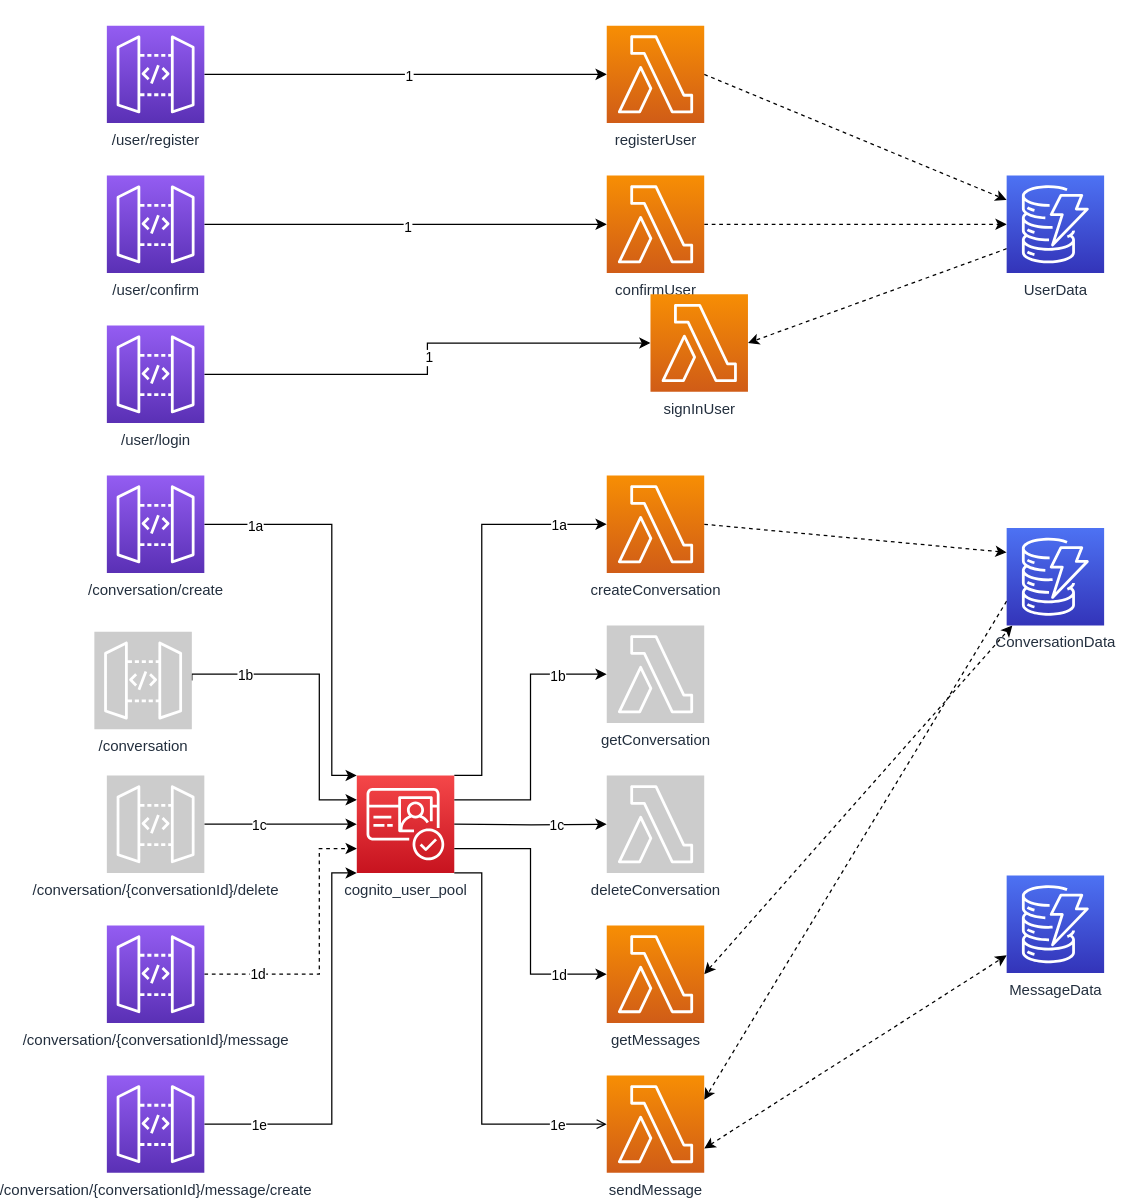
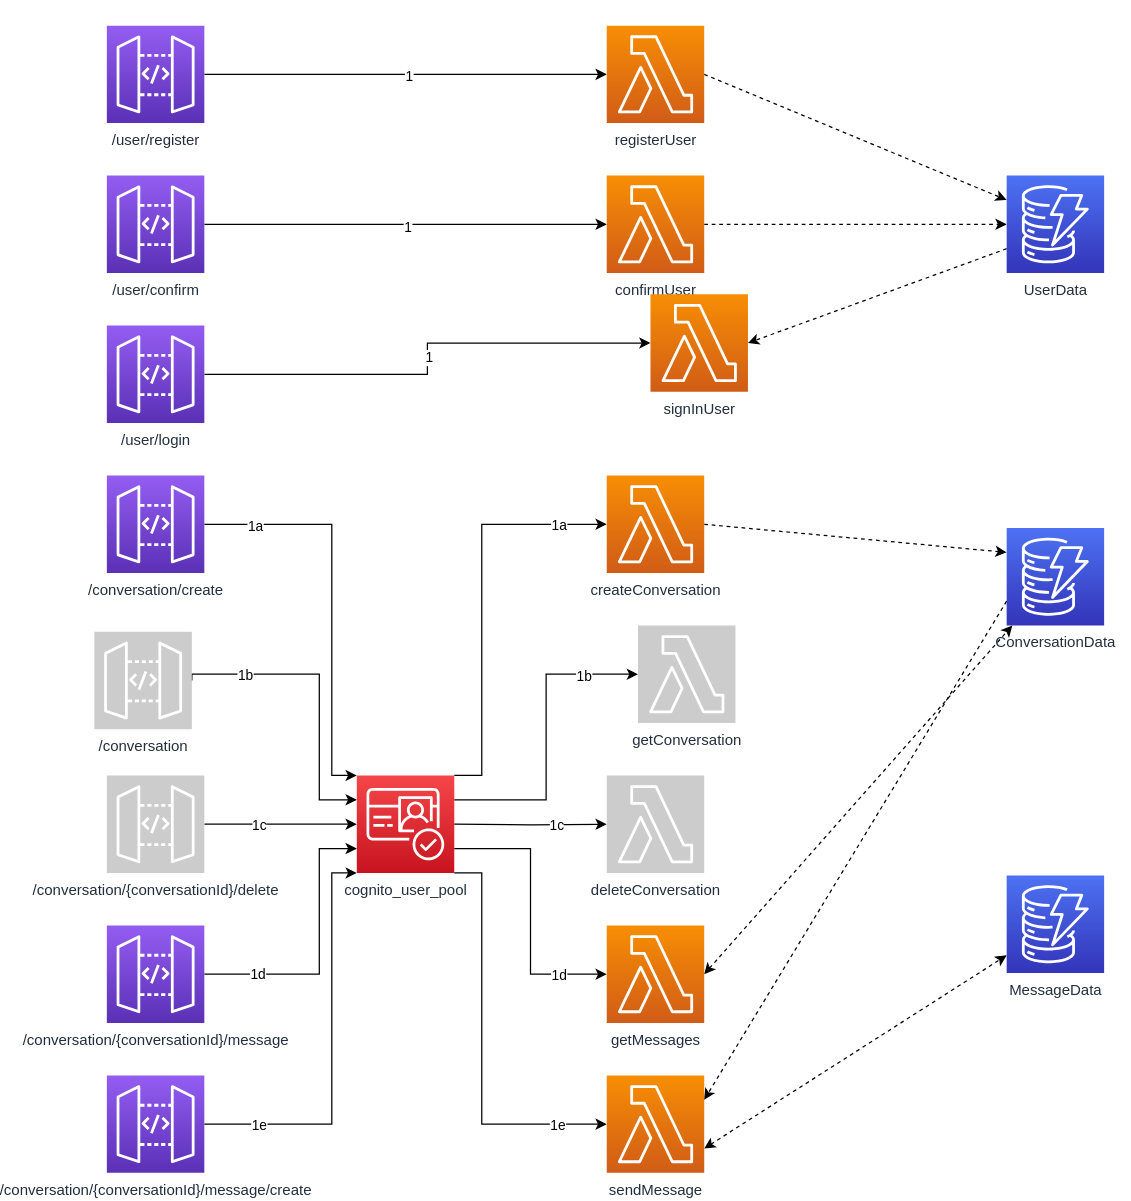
node "getConversation": moved (656, 674) -> (687, 674)
edge "/conversation/{conversationId}/message" -> "cognito_user_pool": style dashed -> solid
edge "cognito_user_pool" -> "sendMessage": arrowhead open -> classic
